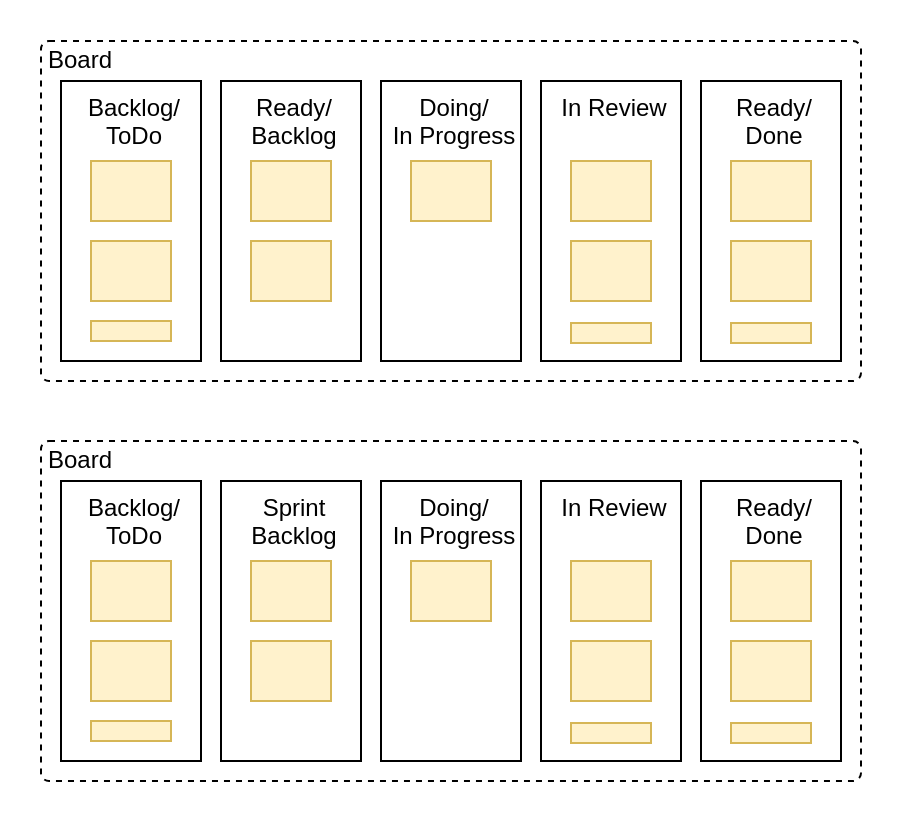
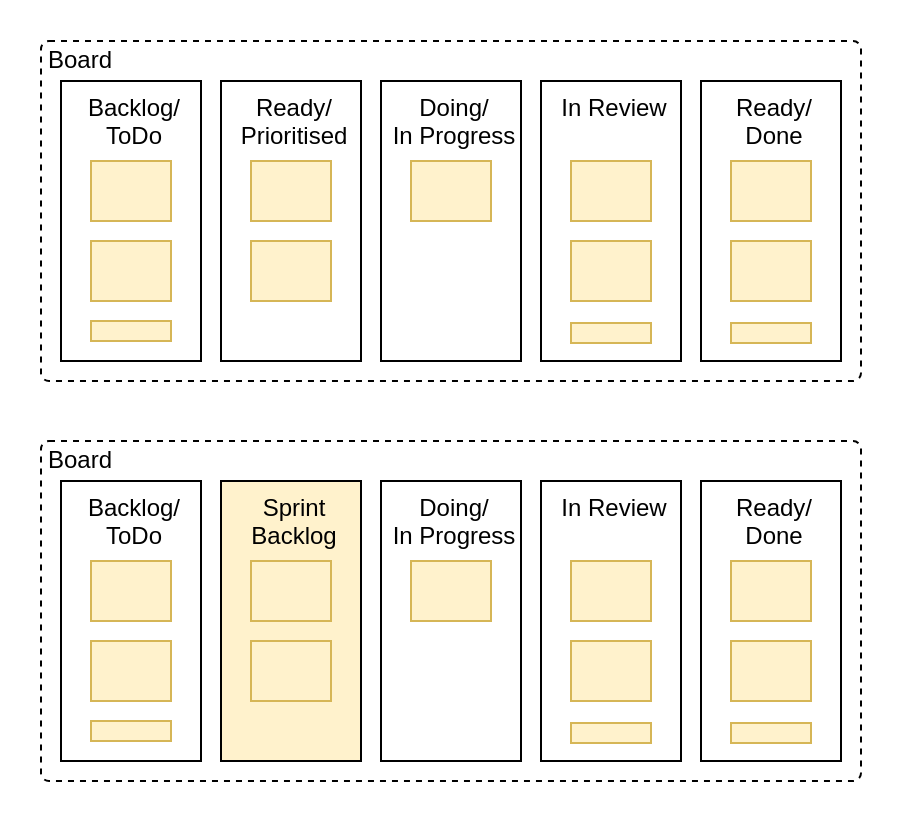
node "Ready/ Backlog": label "Ready/ Backlog" -> "Ready/ Prioritised"
node "Sprint Backlog": fillcolor #ffffff -> #fff2cc
